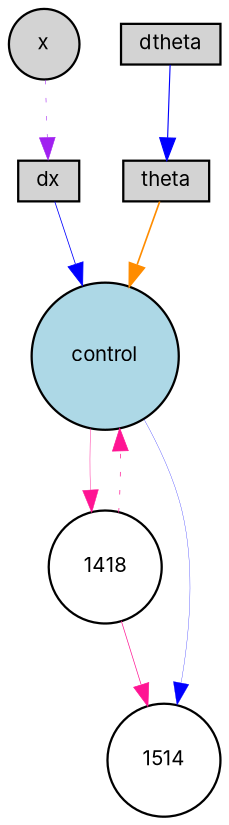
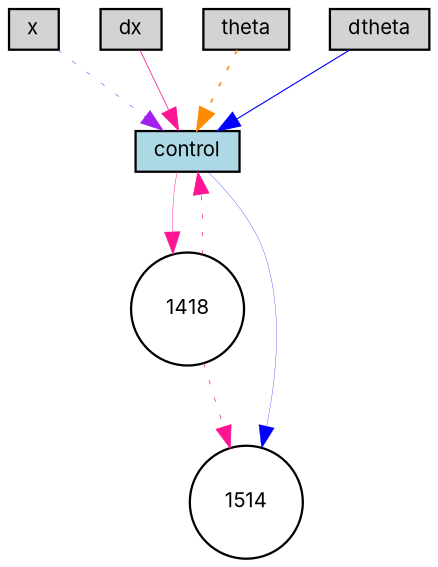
node "x": shape circle -> box
edge "dtheta" -> "theta": now "dtheta" -> "control"
edge "x" -> "dx": now "x" -> "control"
edge "dx" -> "control": color blue -> deeppink
edge "theta" -> "control": style solid -> dotted
node "control": shape circle -> box
edge "1418" -> "1514": style solid -> dotted
